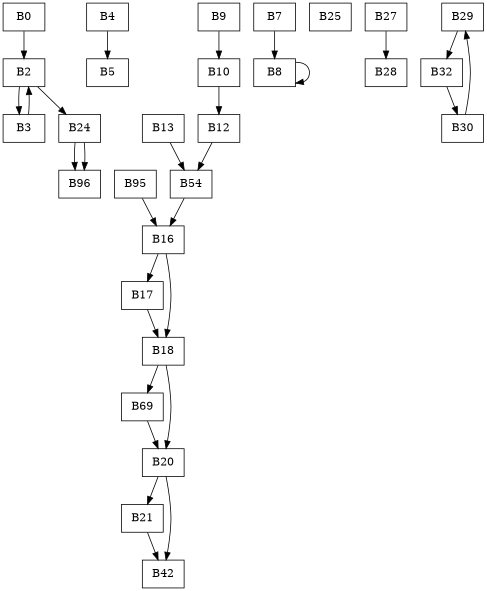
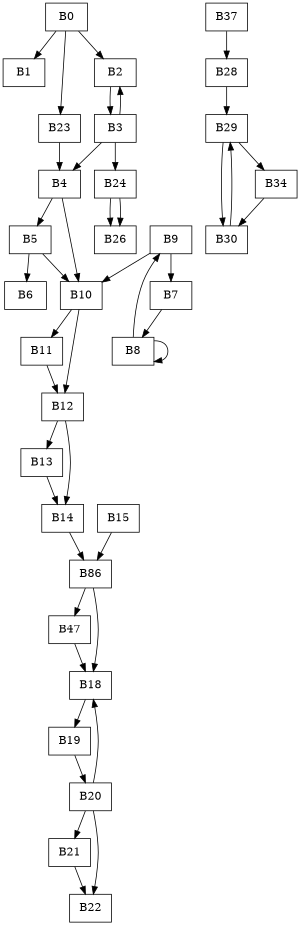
node "B25": removed
node "B27": label "B27" -> "B37"
node "B1": added
node "B32": label "B32" -> "B34"
edge "B28" -> "B29": added
edge "B2" -> "B24": now "B3" -> "B24"
node "B23": added
edge "B3" -> "B4": added
edge "B29" -> "B30": added
node "B96": label "B96" -> "B26"
node "B95": label "B95" -> "B15"
node "B54": label "B54" -> "B14"
edge "B4" -> "B10": added
node "B16": label "B16" -> "B86"
edge "B9" -> "B7": added
edge "B5" -> "B10": added
node "B6": added
node "B17": label "B17" -> "B47"
edge "B8" -> "B9": added
node "B11": added
edge "B18" -> "B20": reversed
node "B69": label "B69" -> "B19"
edge "B12" -> "B13": added
node "B42": label "B42" -> "B22"
